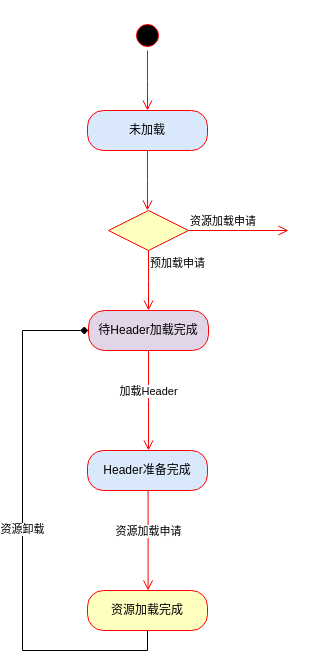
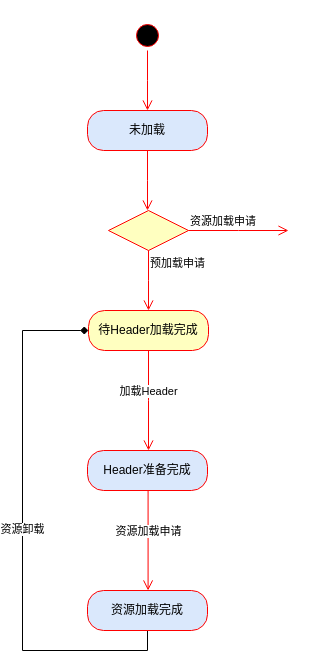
node "待Header加载完成": fillcolor #e1d5e7 -> #ffffc0
node "资源加载完成": fillcolor #ffffc0 -> #dae8fc
